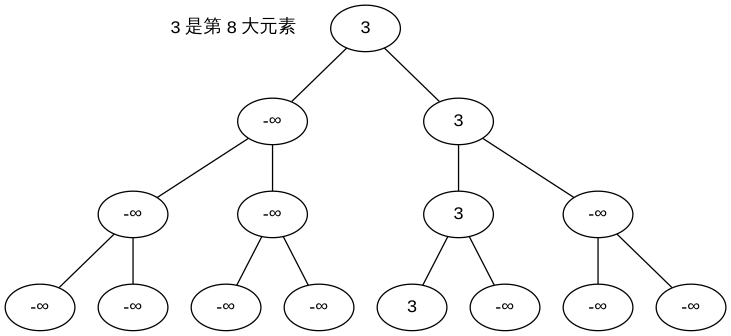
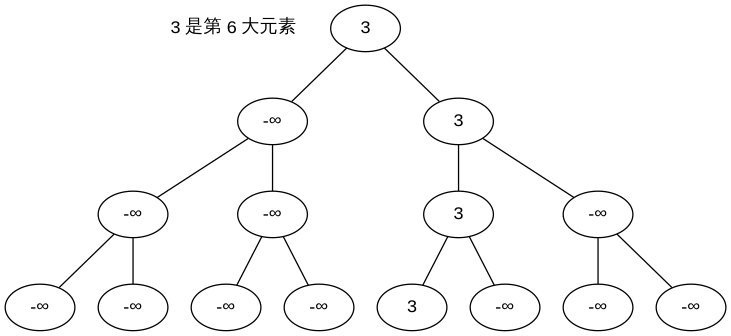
node "3 是第 8 大元素": label "3 是第 8 大元素" -> "3 是第 6 大元素"
